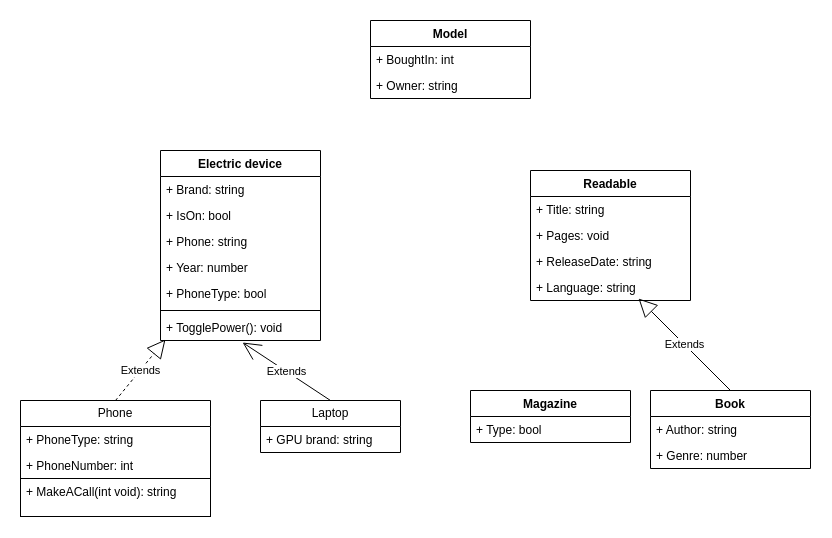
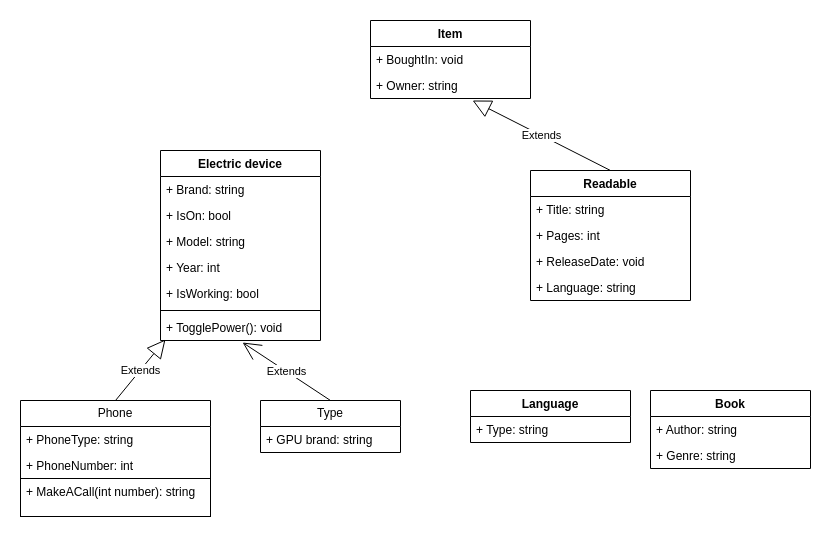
node "Model": label "Model" -> "Item"
node "+ BoughtIn: int": label "+ BoughtIn: int" -> "+ BoughtIn: void"
edge "Readable" -> "+ Owner: string": added, label "Extends"
node "+ Pages: void": label "+ Pages: void" -> "+ Pages: int"
node "+ Phone: string": label "+ Phone: string" -> "+ Model: string"
node "+ ReleaseDate: string": label "+ ReleaseDate: string" -> "+ ReleaseDate: void"
node "+ Year: number": label "+ Year: number" -> "+ Year: int"
node "+ PhoneType: bool": label "+ PhoneType: bool" -> "+ IsWorking: bool"
edge "Book" -> "+ Language: string": removed, label "Extends"
edge "Phone" -> "+ TogglePower(): void": style dashed -> solid
node "Magazine": label "Magazine" -> "Language"
node "Laptop": label "Laptop" -> "Type"
node "+ Type: bool": label "+ Type: bool" -> "+ Type: string"
node "+ Genre: number": label "+ Genre: number" -> "+ Genre: string"
node "+ MakeACall(int void): string": label "+ MakeACall(int void): string" -> "+ MakeACall(int number): string"
